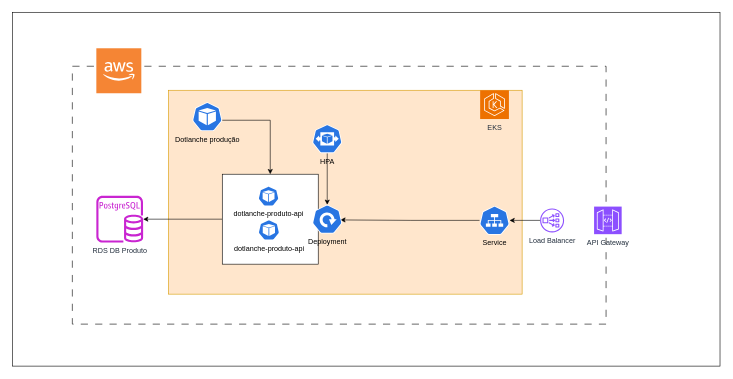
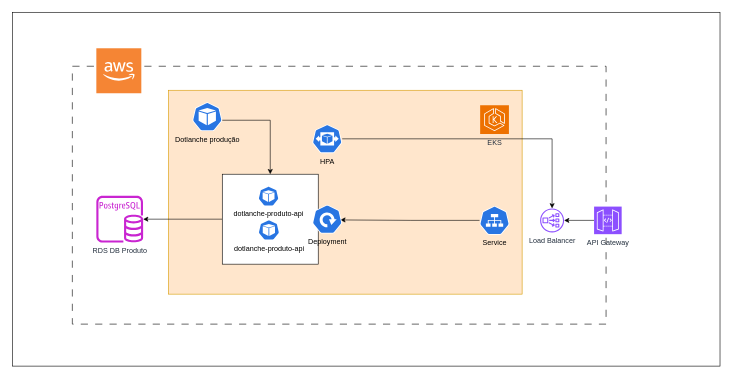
node "EKS": moved (495, 105) -> (495, 120)
edge "HPA" -> "Deployment": now "HPA" -> "Load Balancer"
edge "Load Balancer" -> "Service": removed
edge "API Gateway" -> "Load Balancer": added
